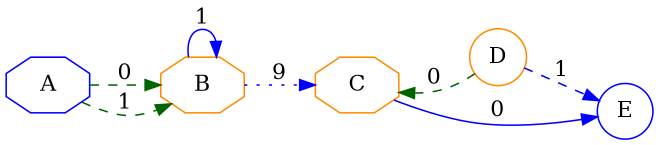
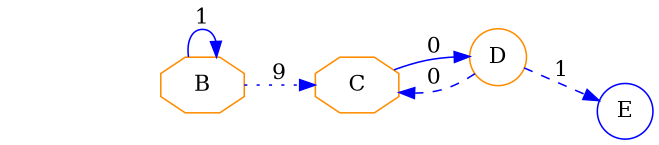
node "A": removed
edge "D" -> "C": color darkgreen -> blue
edge "C" -> "E": now "C" -> "D"
